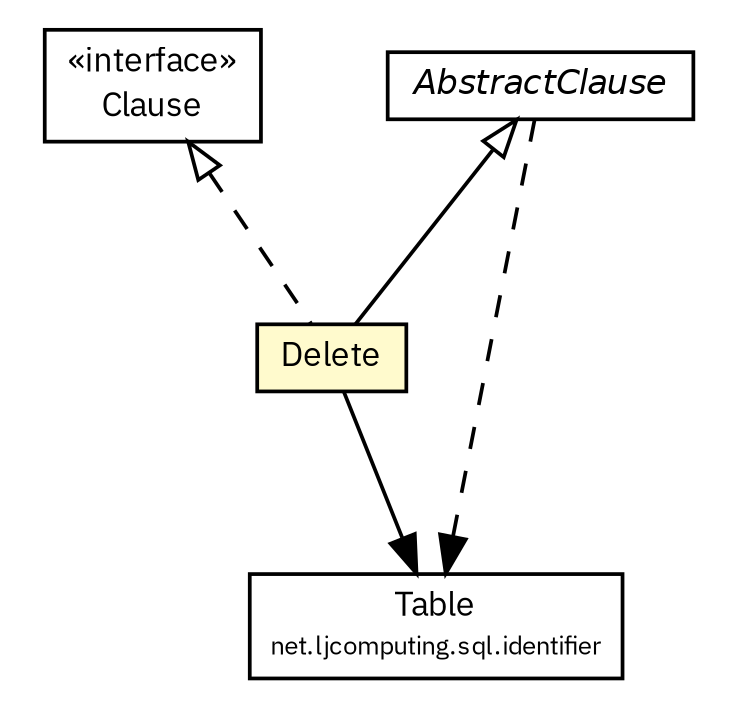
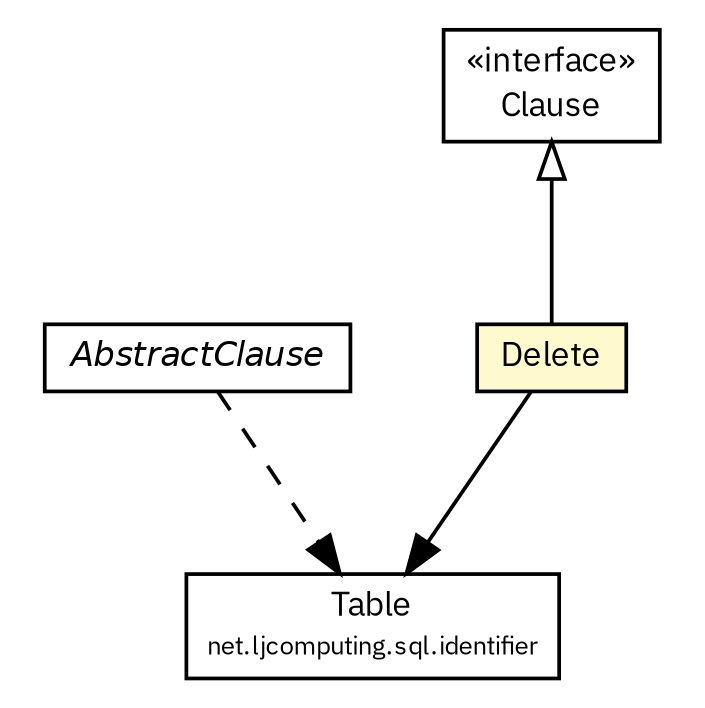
edge "Delete" -> "AbstractClause": removed
edge "Delete" -> "Clause": style dashed -> solid
